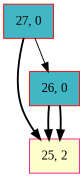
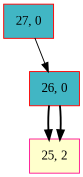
edge "27, 0" -> "25, 2": removed
